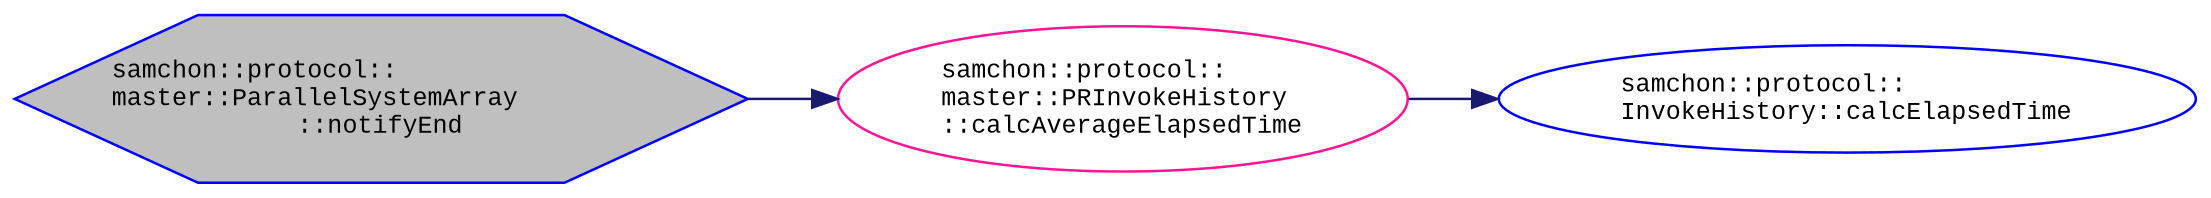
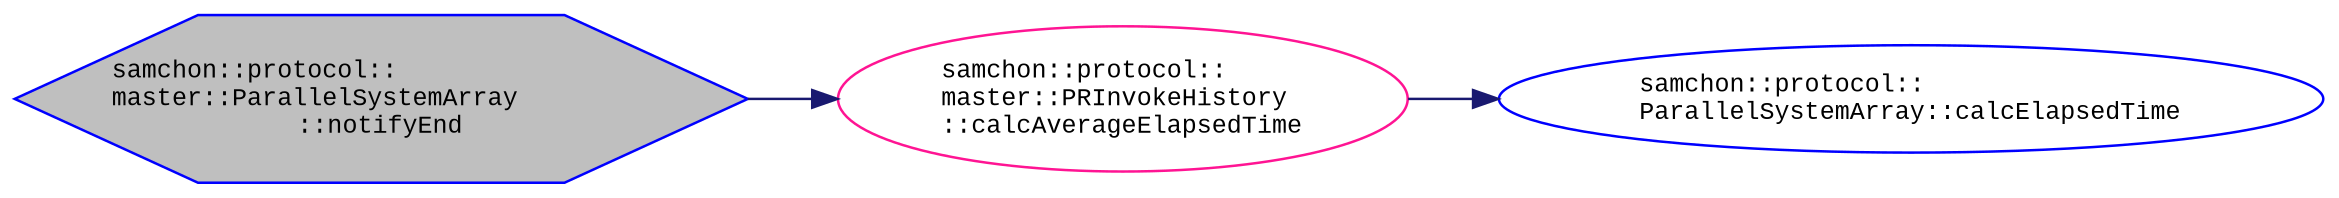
node "samchon::protocol:: InvokeHistory::calcElapsedTime": label "samchon::protocol:: InvokeHistory::calcElapsedTime" -> "samchon::protocol:: ParallelSystemArray::calcElapsedTime"
